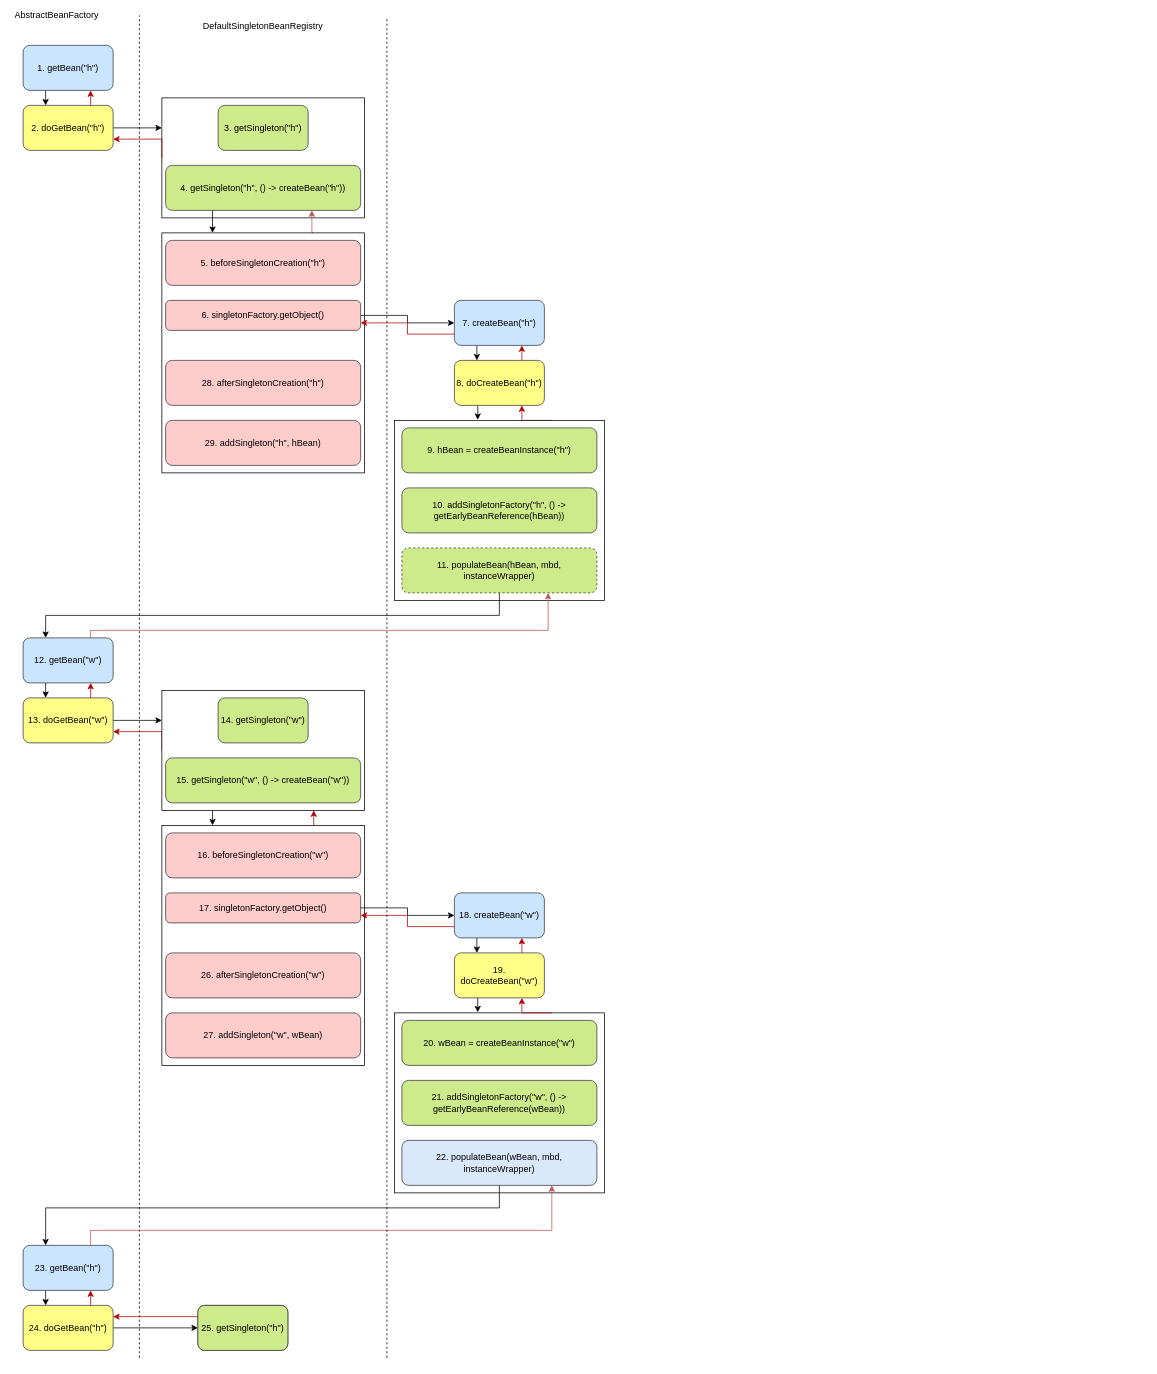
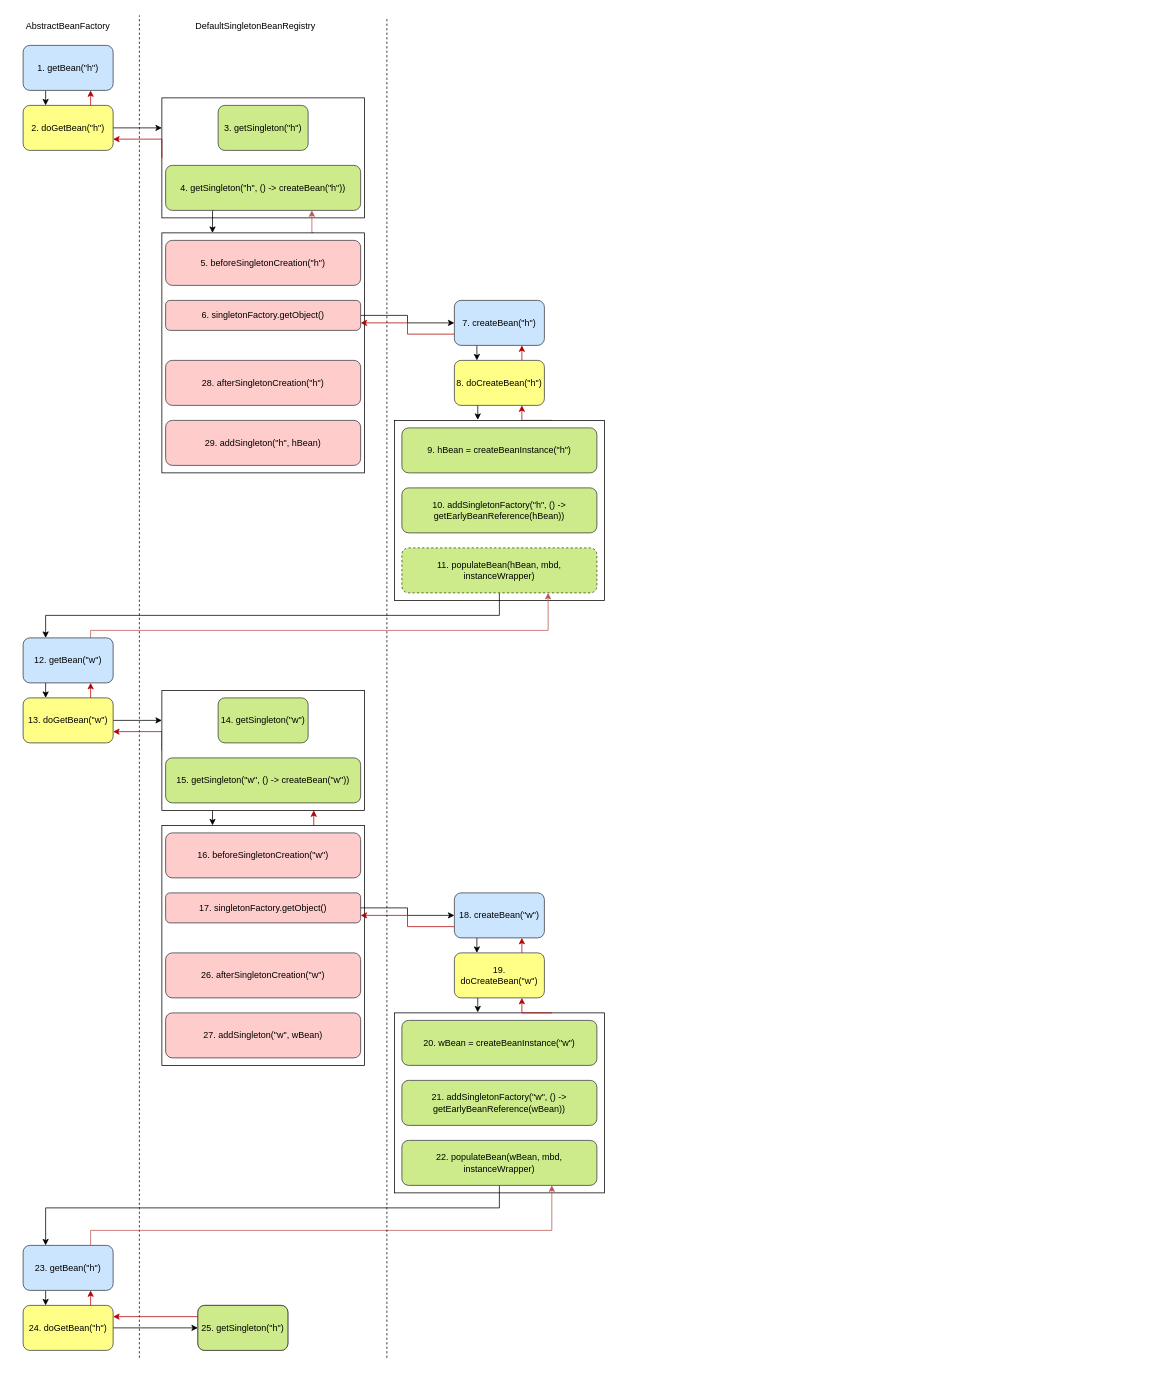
node "AbstractBeanFactory": moved (57, 15) -> (68, 27)
node "DefaultSingletonBeanRegistry": moved (263, 27) -> (255, 27)
node "22. populateBean(wBean, mbd, instanceWrapper)": fillcolor #dae8fc -> #cdeb8b
